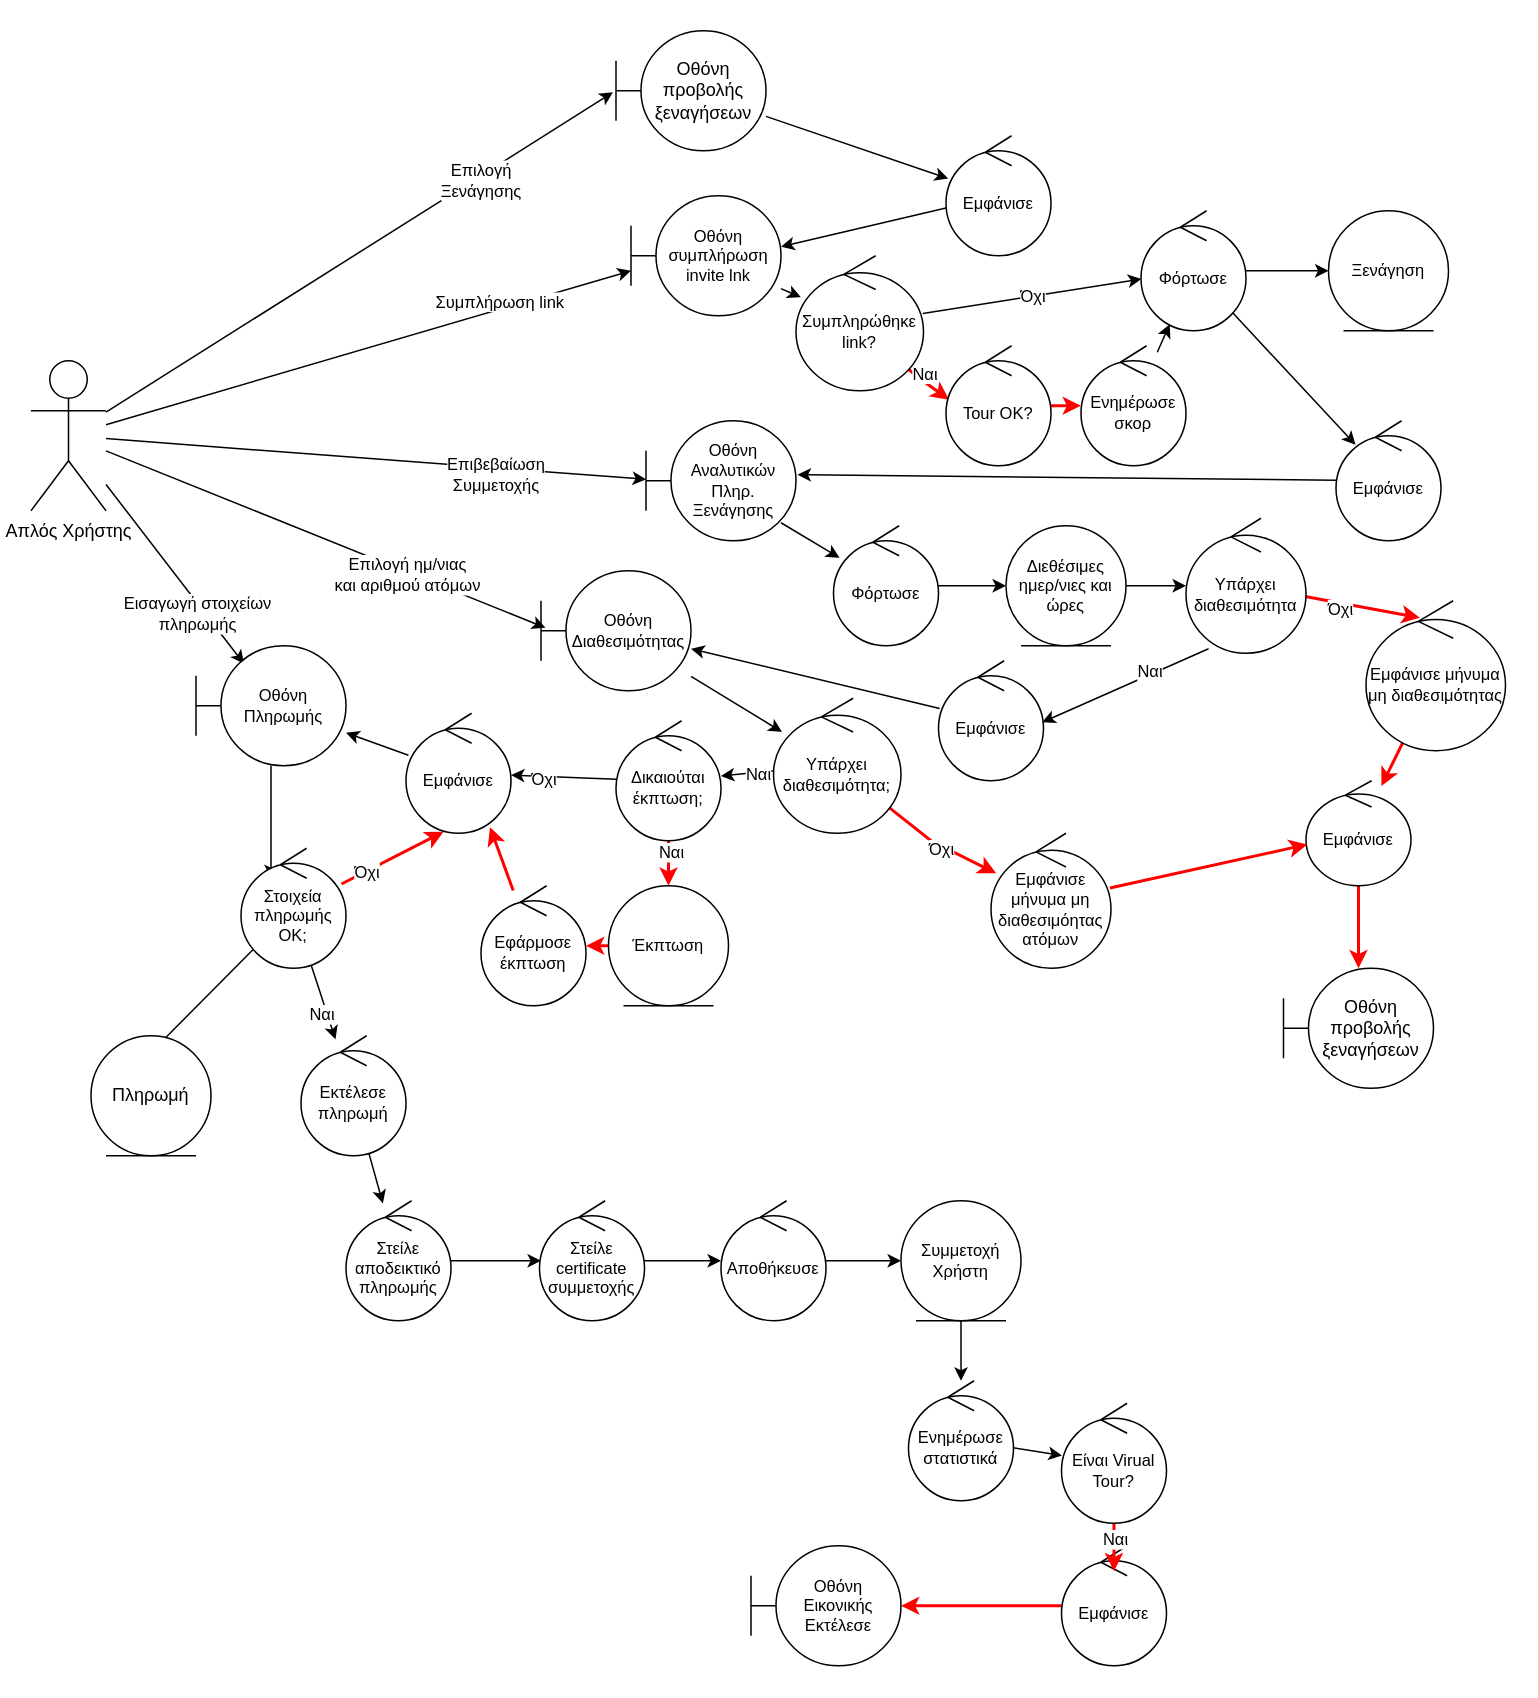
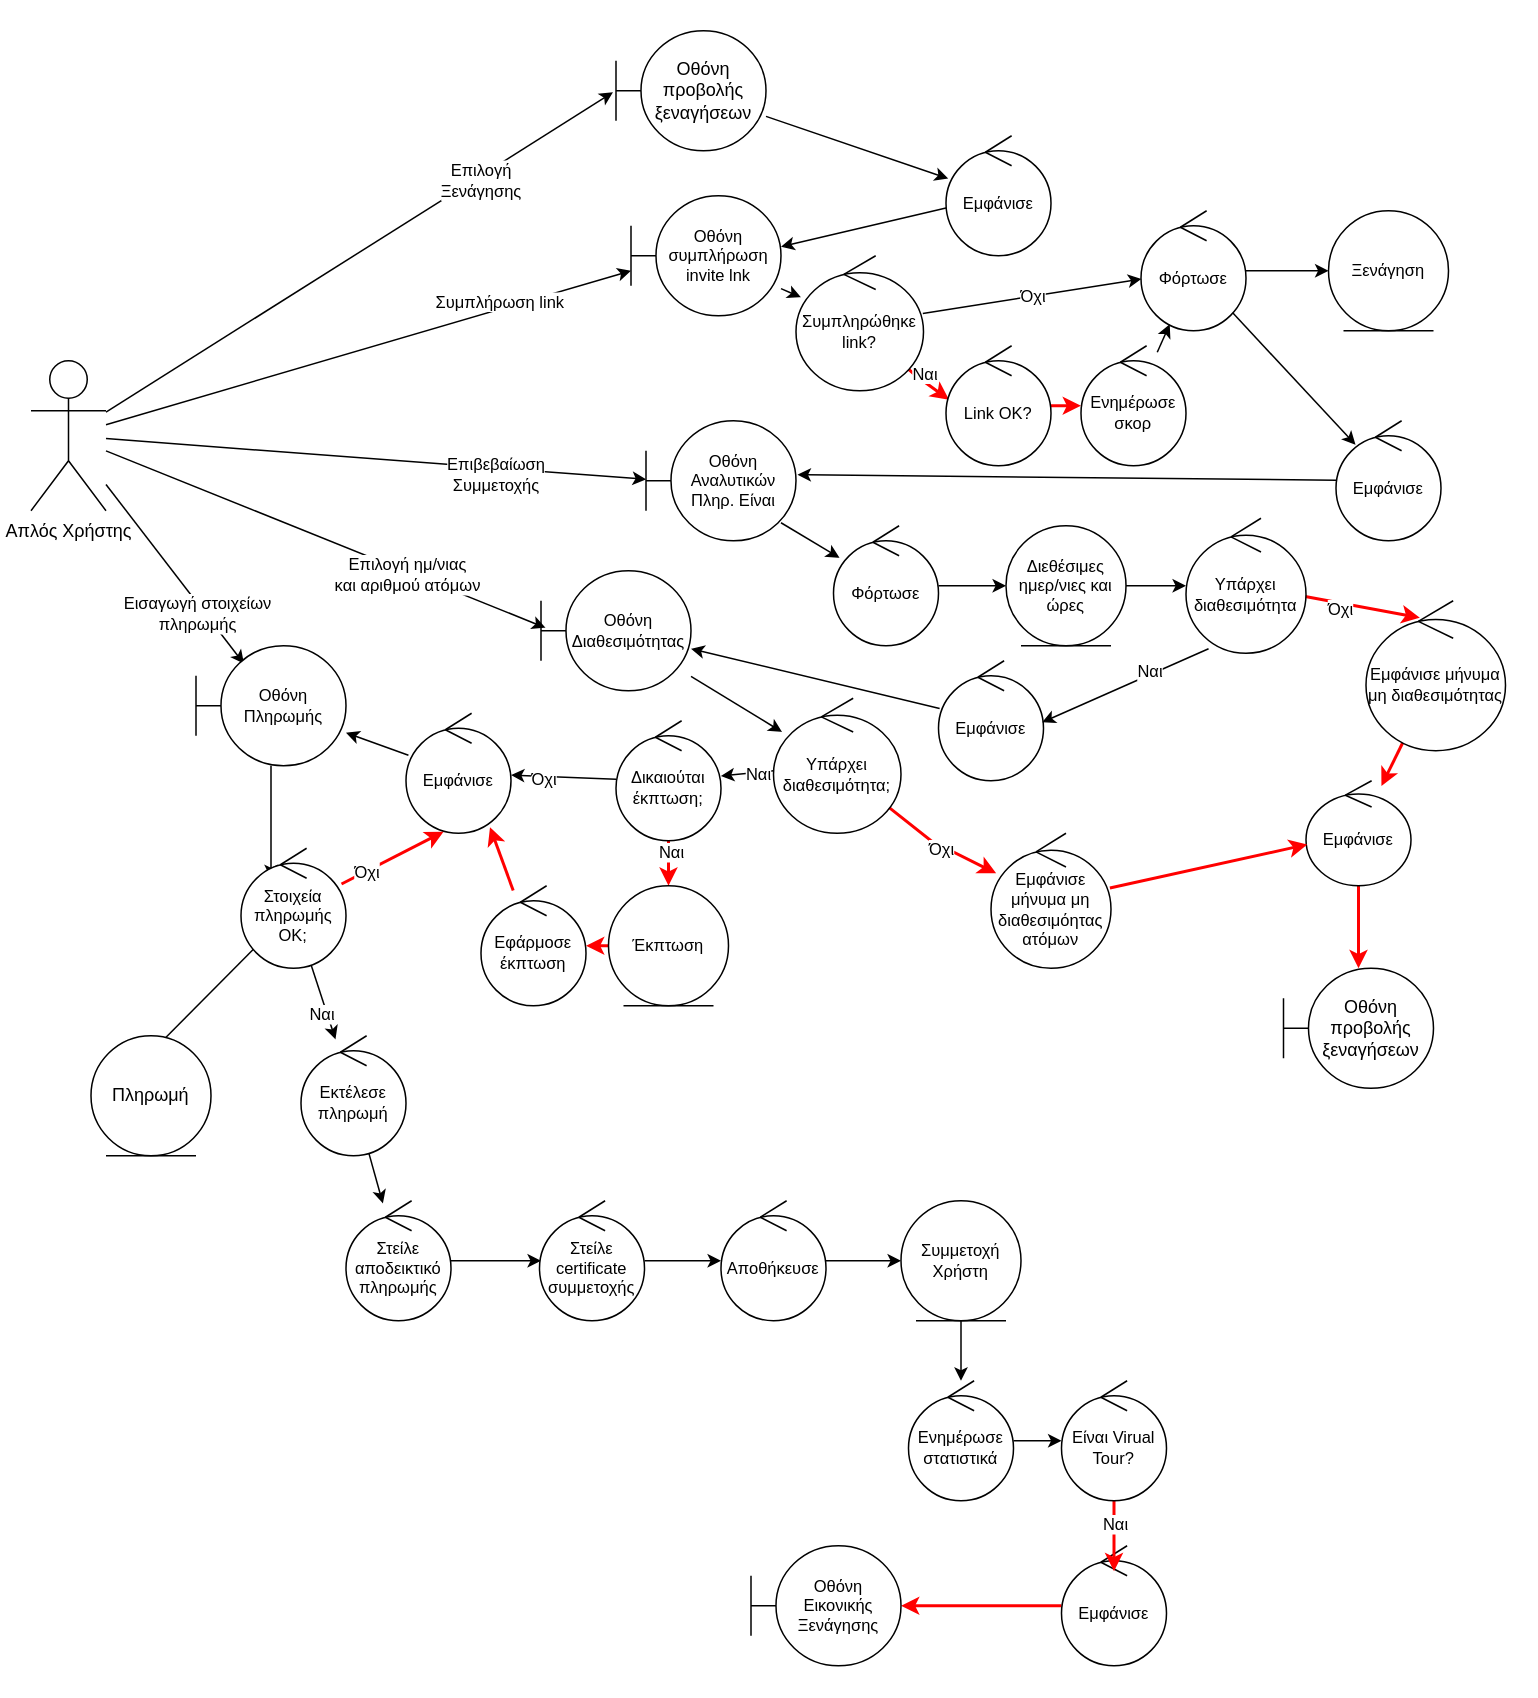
node "Tour OK?": label "Tour OK?" -> "Link OK?"
node "Οθόνη Αναλυτικών Πληρ. Ξενάγησης": label "Οθόνη Αναλυτικών Πληρ. Ξενάγησης" -> "Οθόνη Αναλυτικών Πληρ. Είναι"
node "Είναι Virual Tour?": moved (1114, 1463) -> (1114, 1441)
node "Οθόνη Εικονικής Εκτέλεσε": label "Οθόνη Εικονικής Εκτέλεσε" -> "Οθόνη Εικονικής Ξενάγησης"
